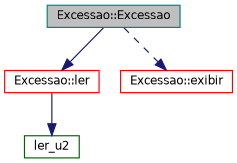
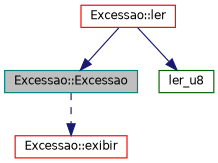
edge "Excessao::Excessao" -> "Excessao::ler": reversed
node "ler_u2": label "ler_u2" -> "ler_u8"
